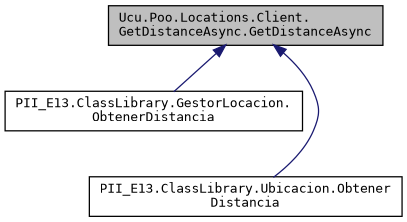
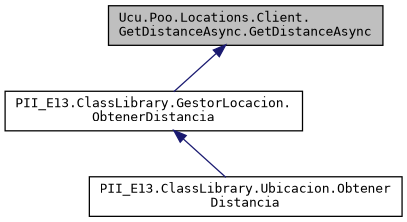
edge "PII_E13.ClassLibrary.Ubicacion.Obtener Distancia" -> "Ucu.Poo.Locations.Client. GetDistanceAsync.GetDistanceAsync": now "PII_E13.ClassLibrary.Ubicacion.Obtener Distancia" -> "PII_E13.ClassLibrary.GestorLocacion. ObtenerDistancia"
